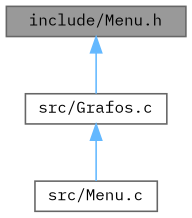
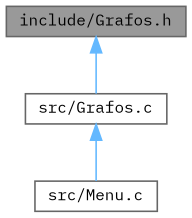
node "include/Menu.h": label "include/Menu.h" -> "include/Grafos.h"
